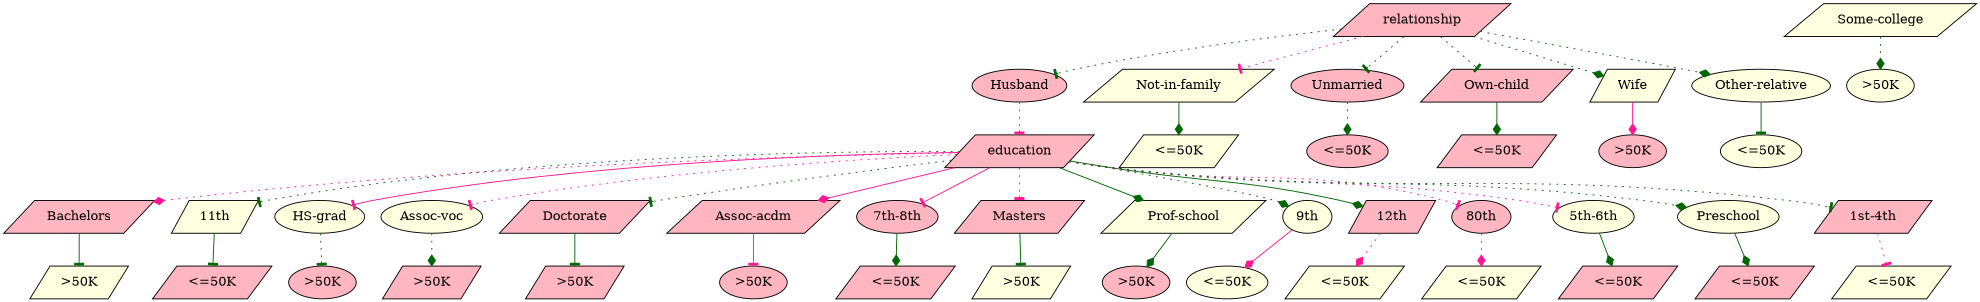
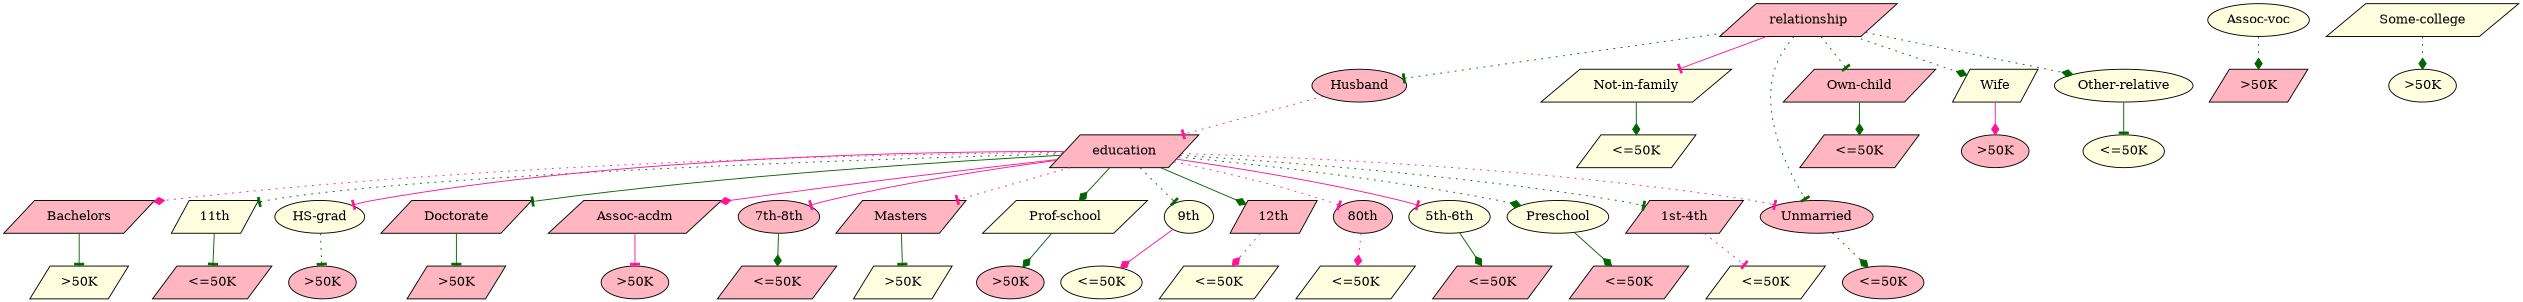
edge "relationship" -> "Not-in-family": style dotted -> solid
edge "education" -> "Assoc-voc": now "education" -> "Unmarried"
edge "education" -> "Doctorate": style dotted -> solid
edge "education" -> "9th": arrowhead diamond -> tee
edge "education" -> "5th-6th": style dotted -> solid
